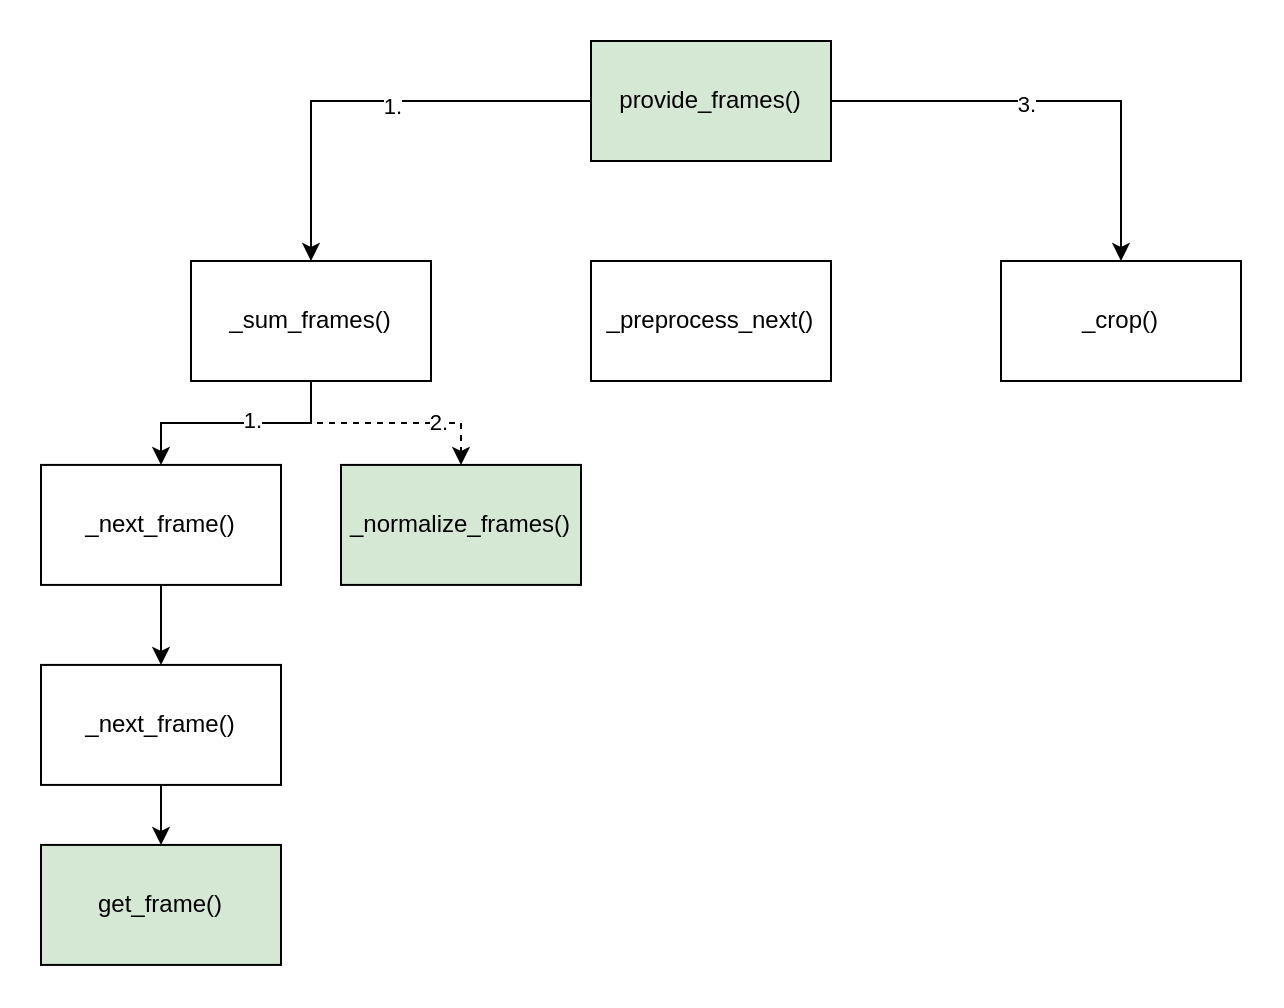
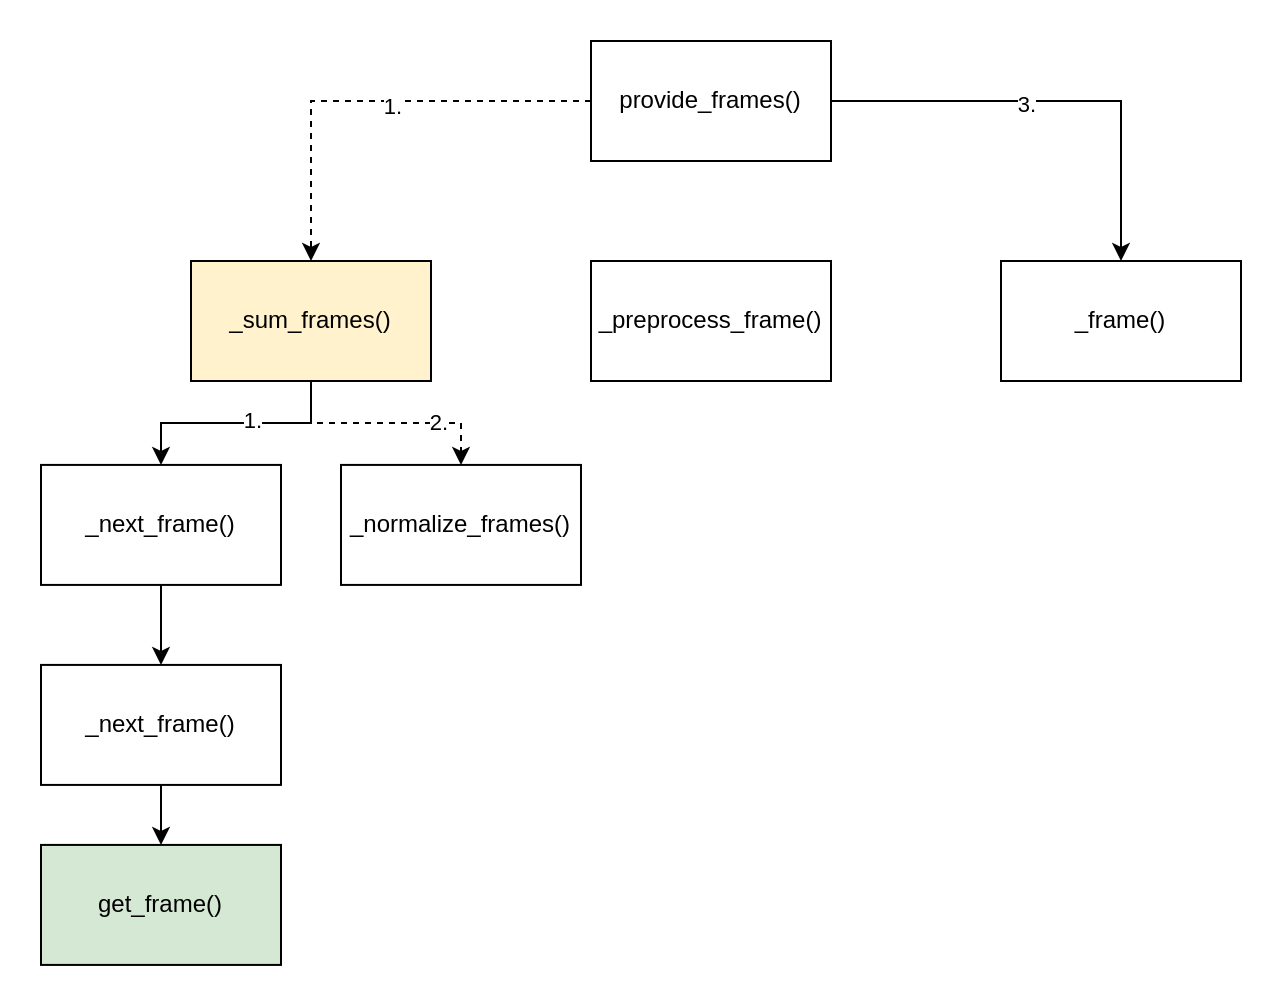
node "provide_frames()": fillcolor #d5e8d4 -> #ffffff
edge "provide_frames()" -> "_sum_frames()": style solid -> dashed
node "_sum_frames()": fillcolor #ffffff -> #fff2cc
node "_preprocess_next()": label "_preprocess_next()" -> "_preprocess_frame()"
node "_crop()": label "_crop()" -> "_frame()"
node "_normalize_frames()": fillcolor #d5e8d4 -> #ffffff
